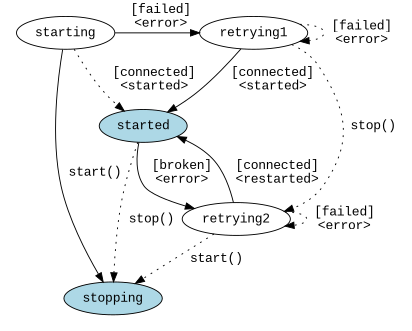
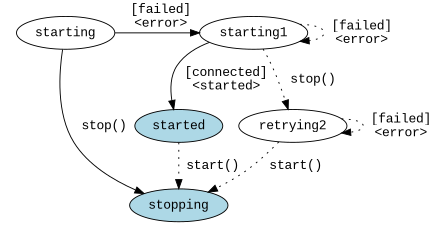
node "retrying1": label "retrying1" -> "starting1"
edge "starting" -> "started": removed, label "[connected] <started>"
edge "retrying2" -> "started": removed, label "[connected] <restarted>"
edge "starting" -> "stopping": label " start()" -> " stop()"
edge "started" -> "retrying2": removed, label "[broken] <error>"
edge "started" -> "stopping": label " stop()" -> " start()"
